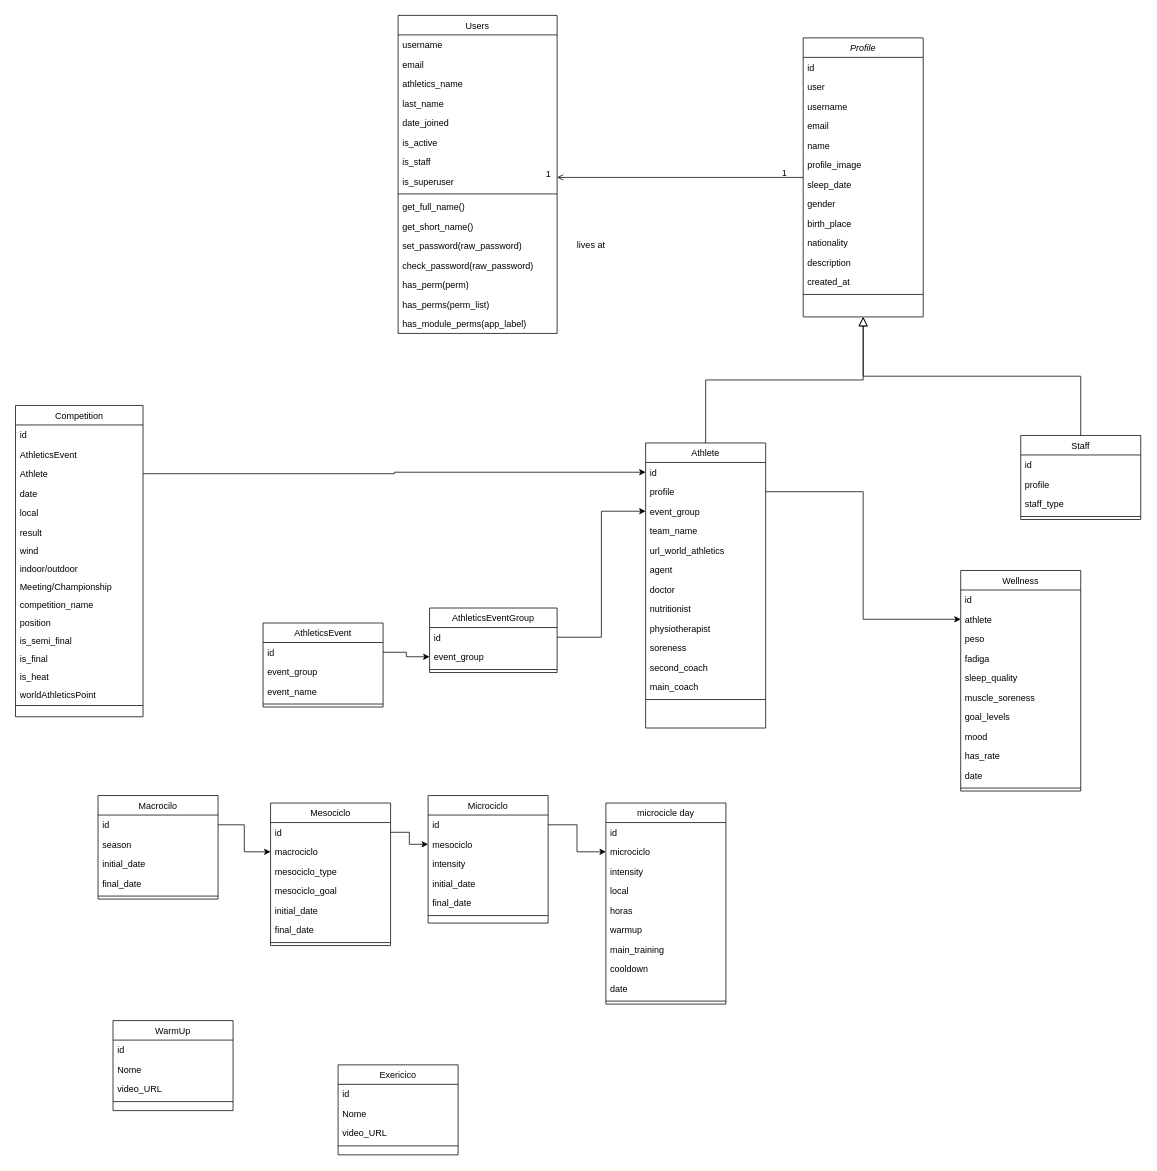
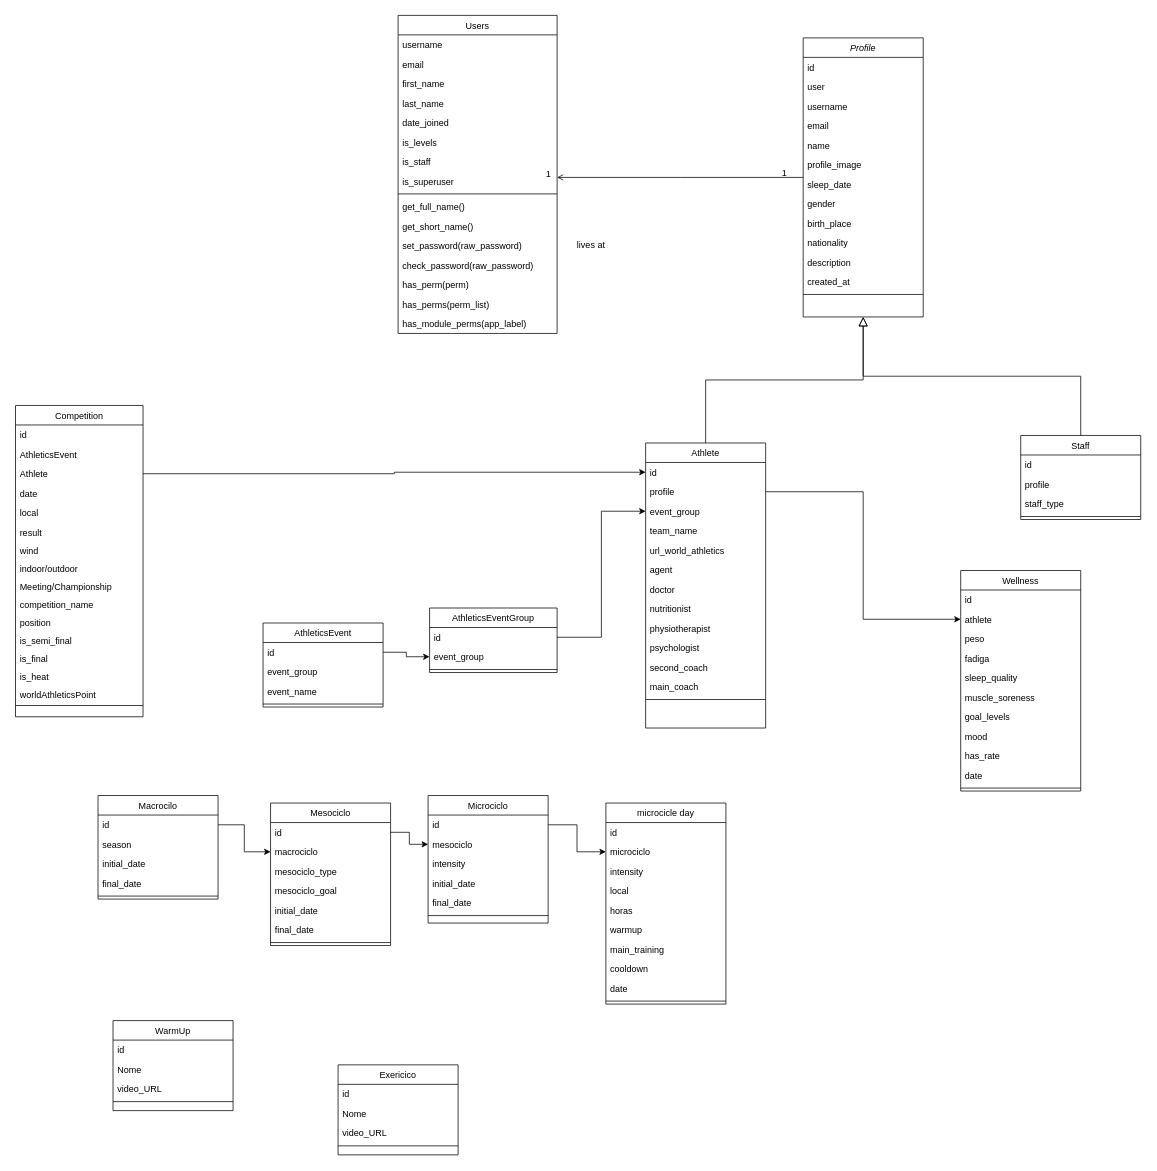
node "athletics_name": label "athletics_name" -> "first_name"
node "is_active": label "is_active" -> "is_levels"
node "soreness": label "soreness" -> "psychologist"
